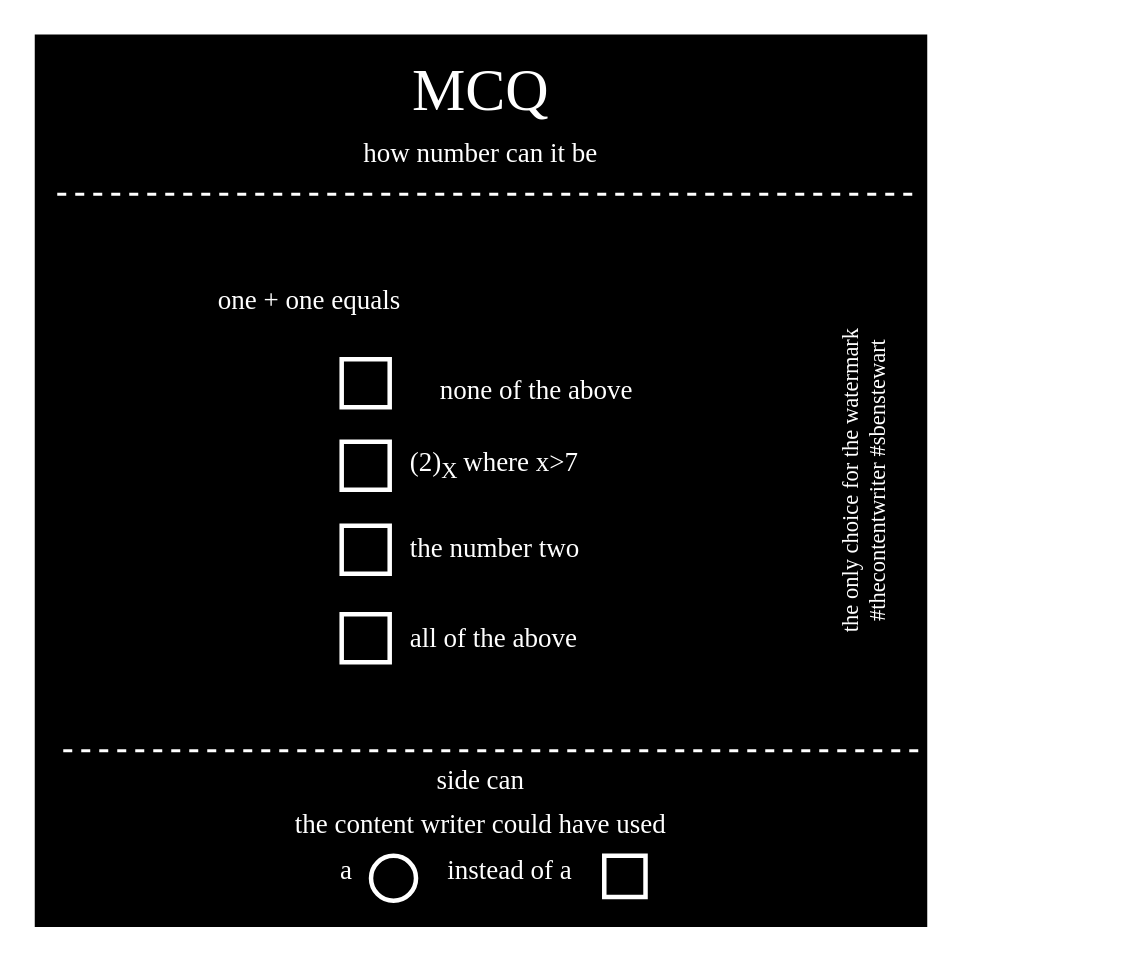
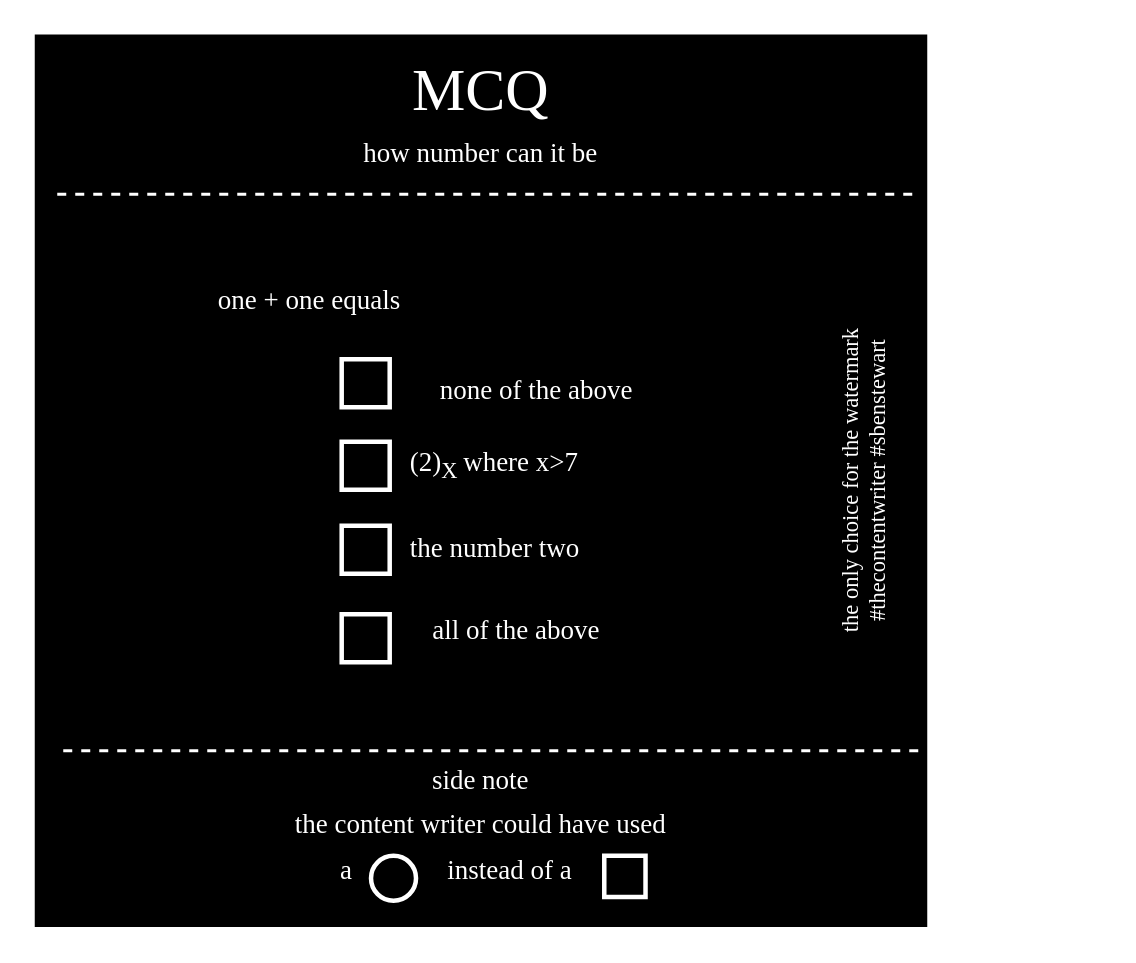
node "all of the above": moved (587, 638) -> (610, 631)
node "side can": label "side can" -> "side note"
